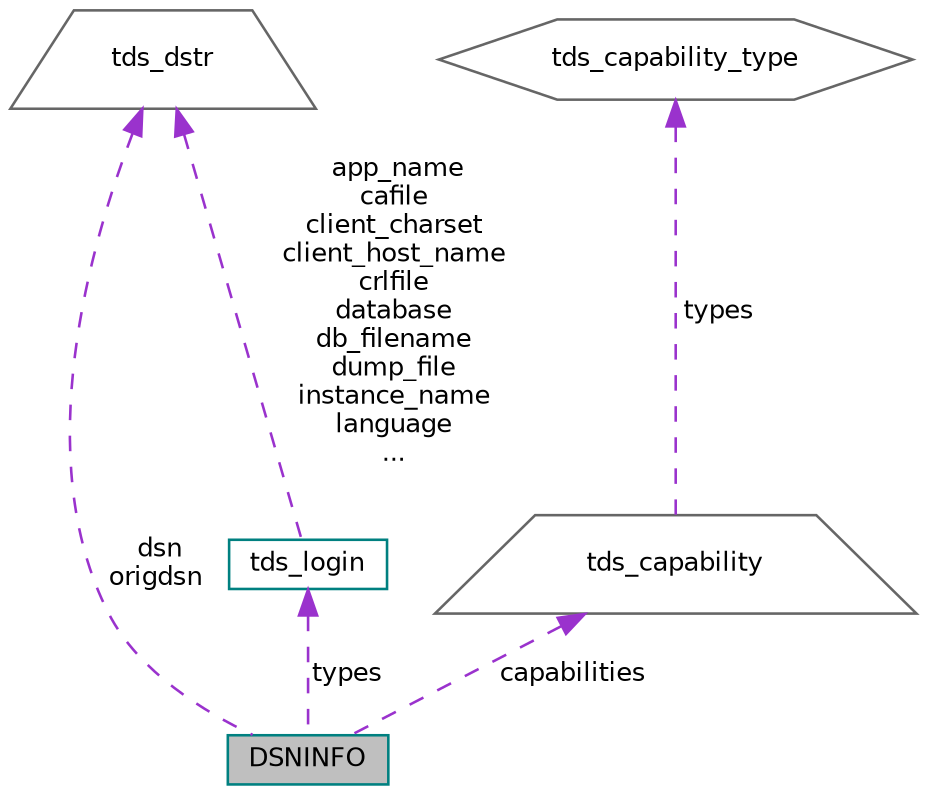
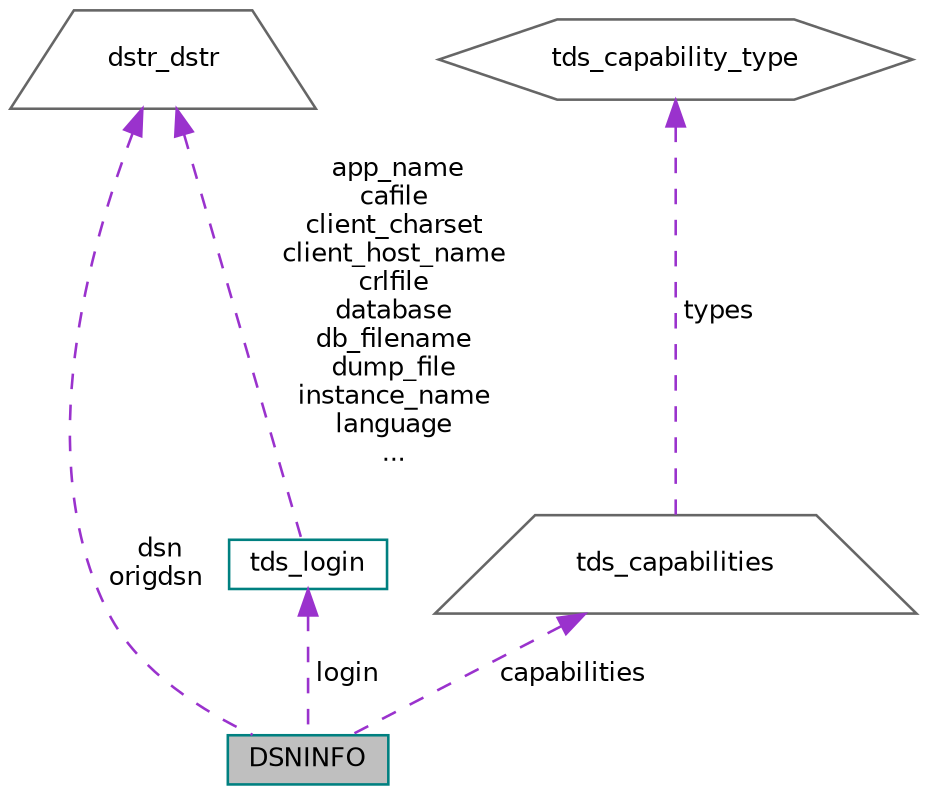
node "tds_dstr": label "tds_dstr" -> "dstr_dstr"
node "tds_capability": label "tds_capability" -> "tds_capabilities"
edge "DSNINFO" -> "tds_login": label " types" -> " login"
